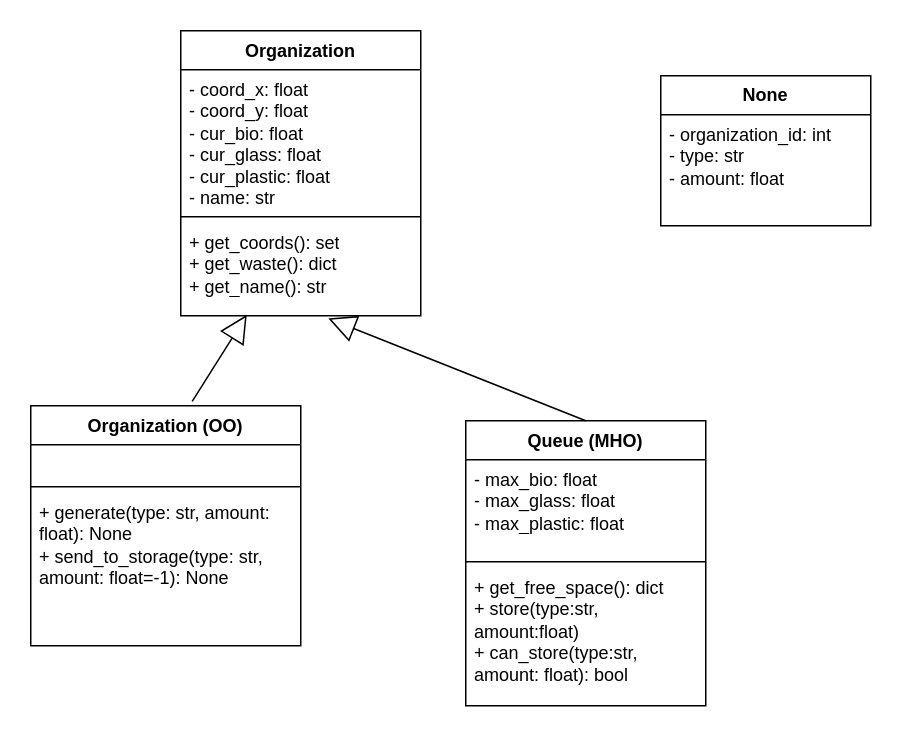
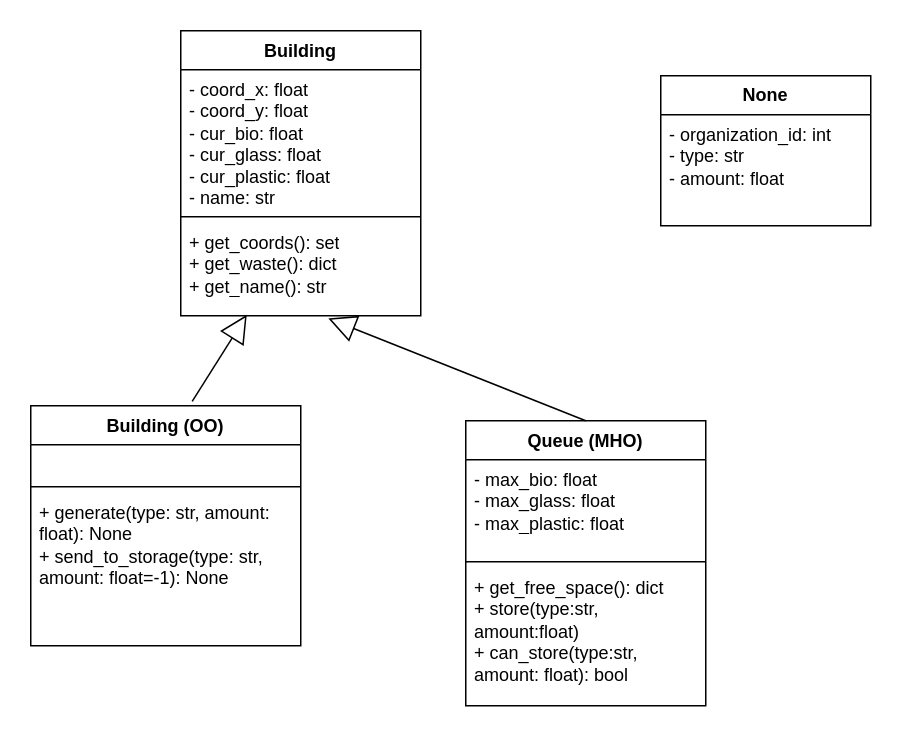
node "Organization": label "Organization" -> "Building"
node "Organization (OO)": label "Organization (OO)" -> "Building (OO)"
